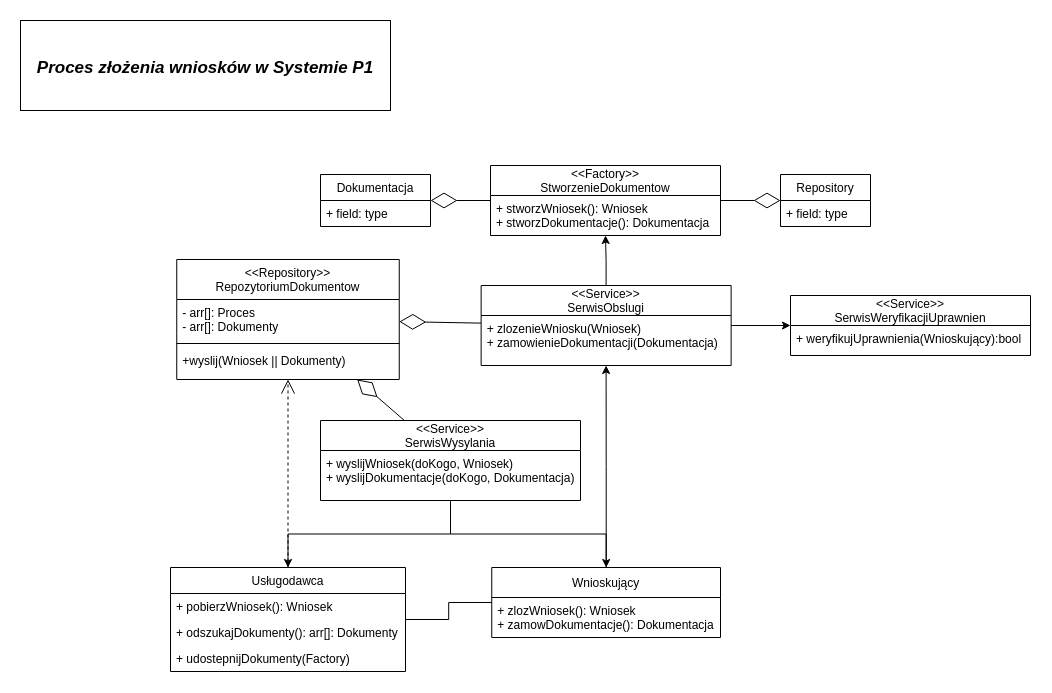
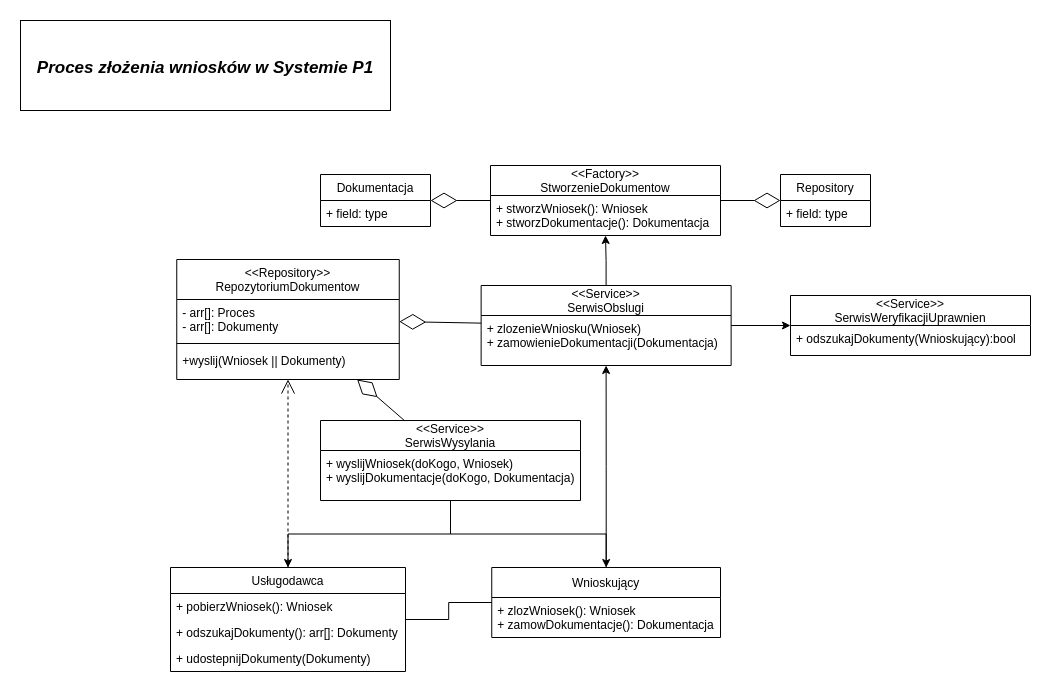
node "+ weryfikujUprawnienia(Wnioskujący):bool": label "+ weryfikujUprawnienia(Wnioskujący):bool" -> "+ odszukajDokumenty(Wnioskujący):bool"
node "+ udostepnijDokumenty(Factory)": label "+ udostepnijDokumenty(Factory)" -> "+ udostepnijDokumenty(Dokumenty)"
